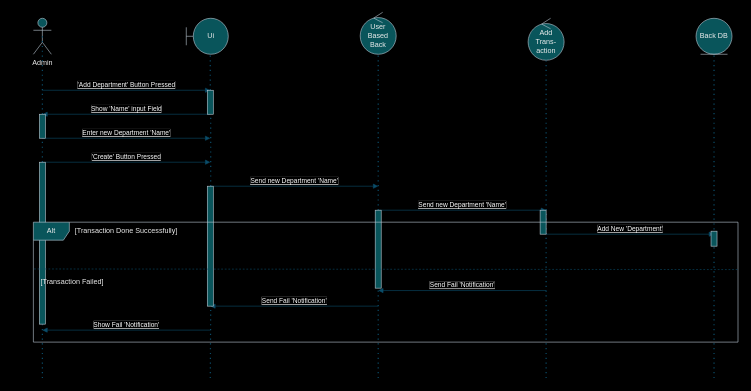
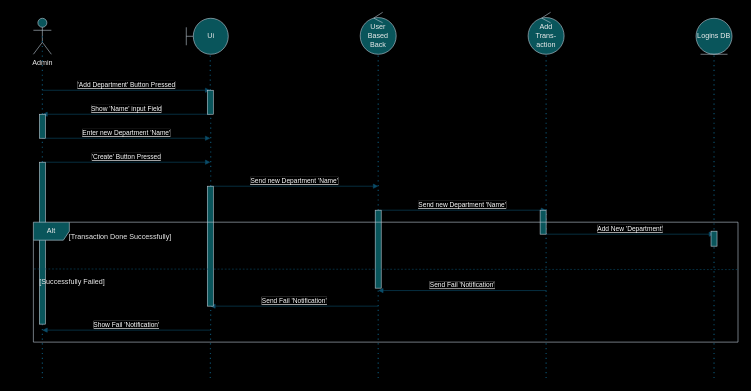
node "Back DB": label "Back DB" -> "Logins DB"
node "Add Trans-action": moved (546, 39) -> (546, 33)
node "[Transaction Done Successfully]": moved (126, 231) -> (120, 237)
node "[Transaction Failed]": label "[Transaction Failed]" -> "[Successfully Failed]"
